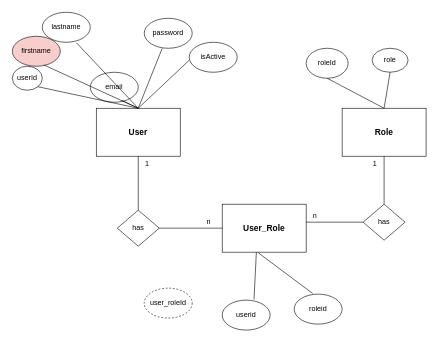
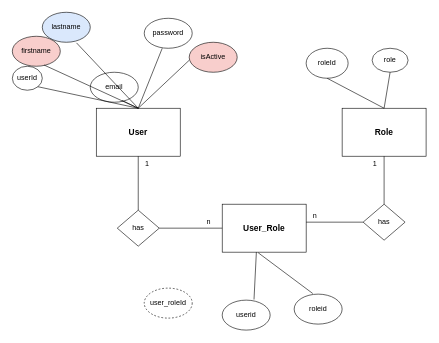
node "lastname": fillcolor #ffffff -> #dae8fc
node "isActive": fillcolor #ffffff -> #f8cecc
